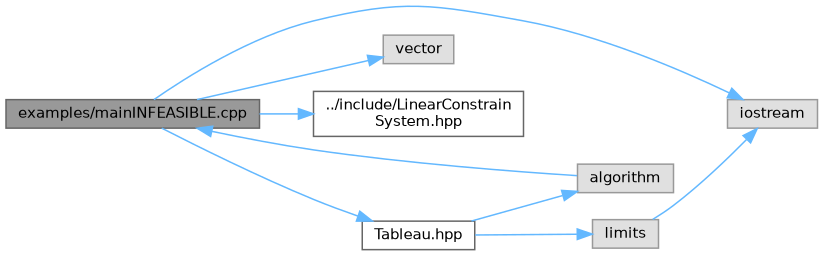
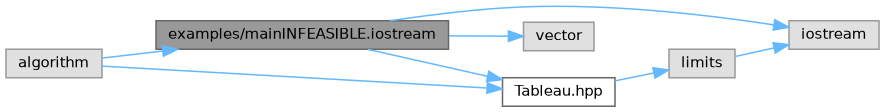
node "examples/mainINFEASIBLE.cpp": label "examples/mainINFEASIBLE.cpp" -> "examples/mainINFEASIBLE.iostream"
node "../include/LinearConstrain System.hpp": removed
edge "Tableau.hpp" -> "algorithm": reversed
